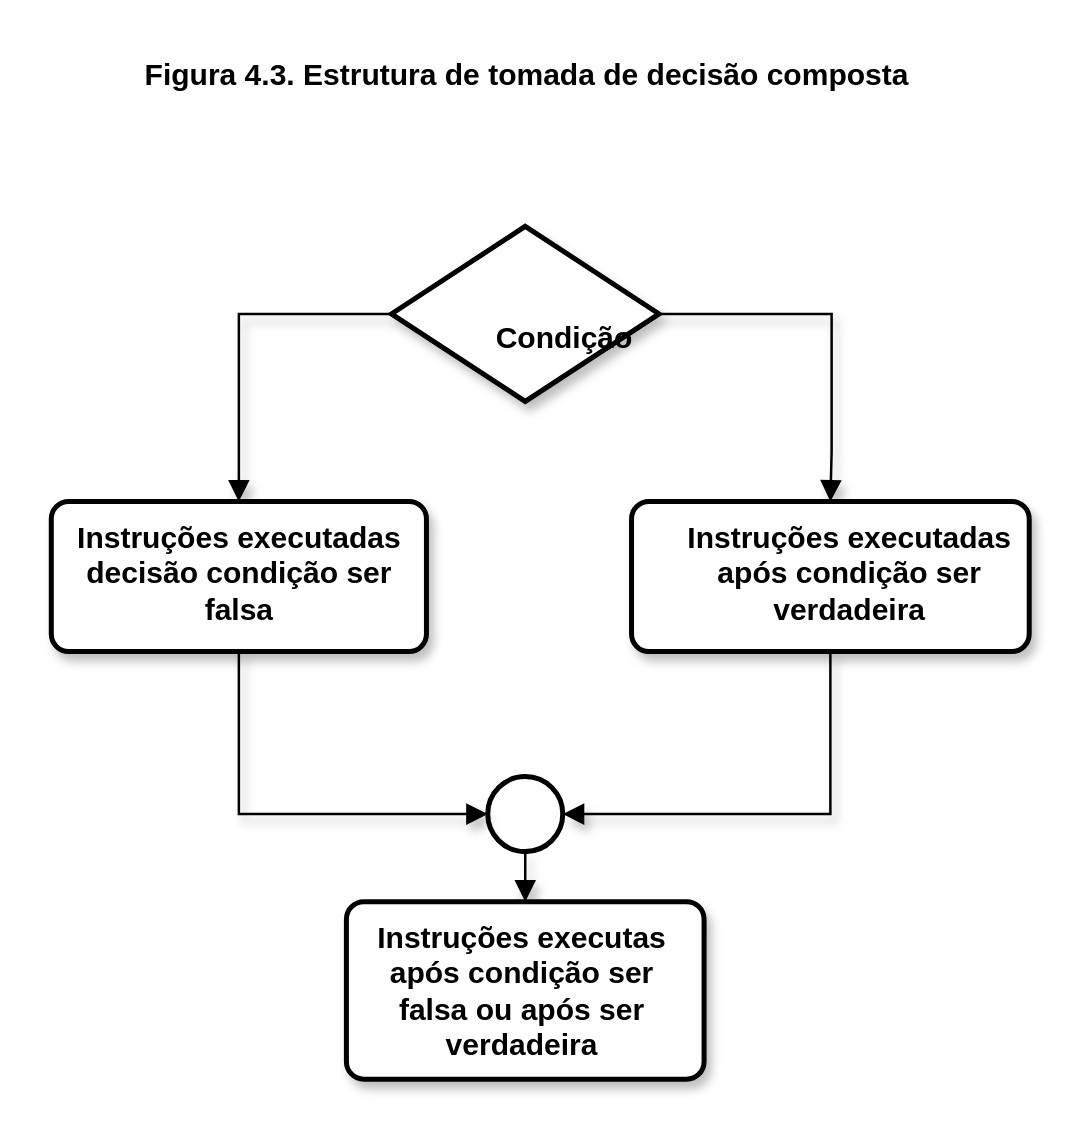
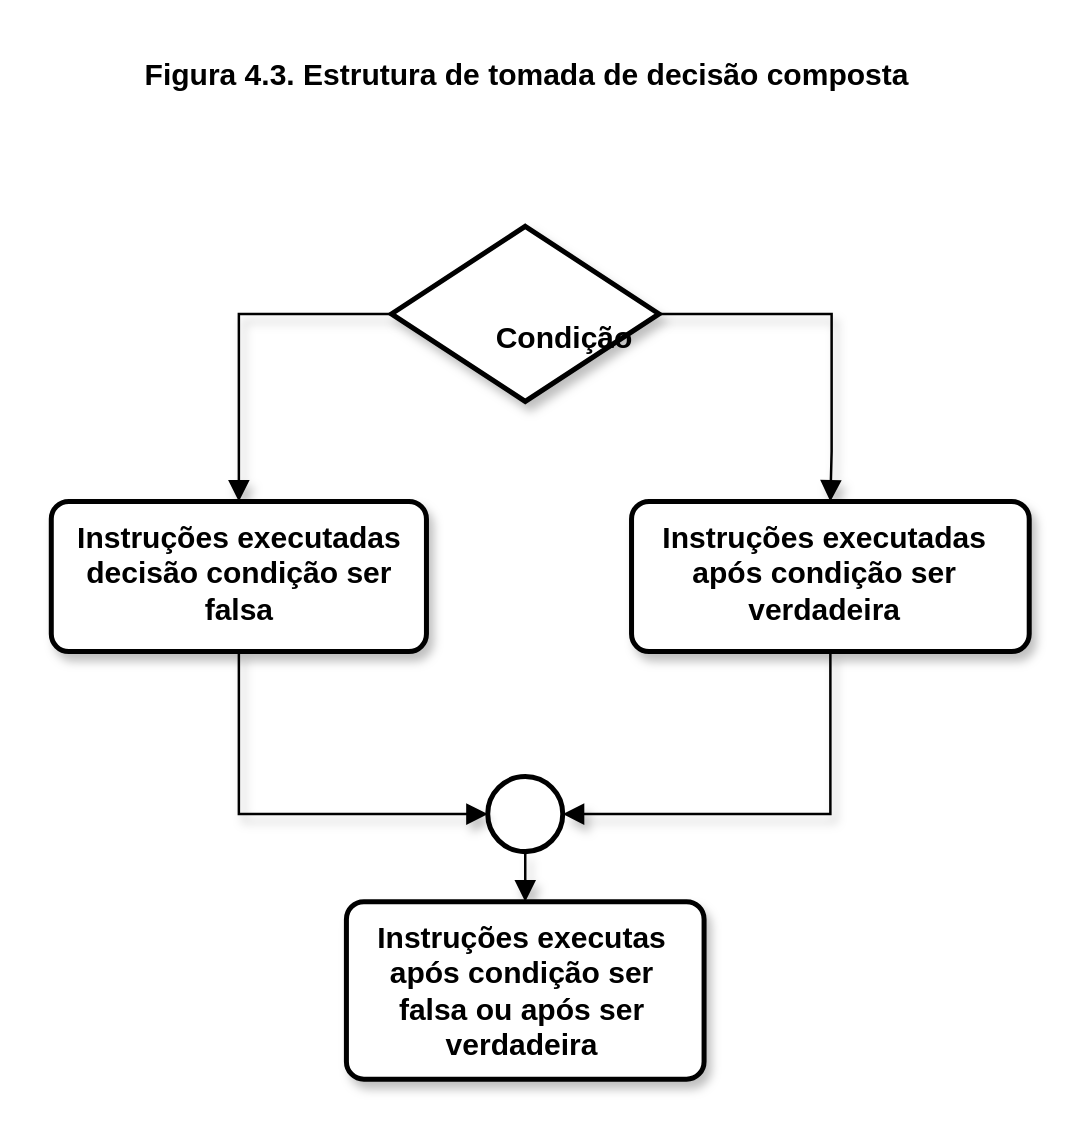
node "Instruções executadas após condição ser verdadeira": moved (848, 574) -> (823, 574)
